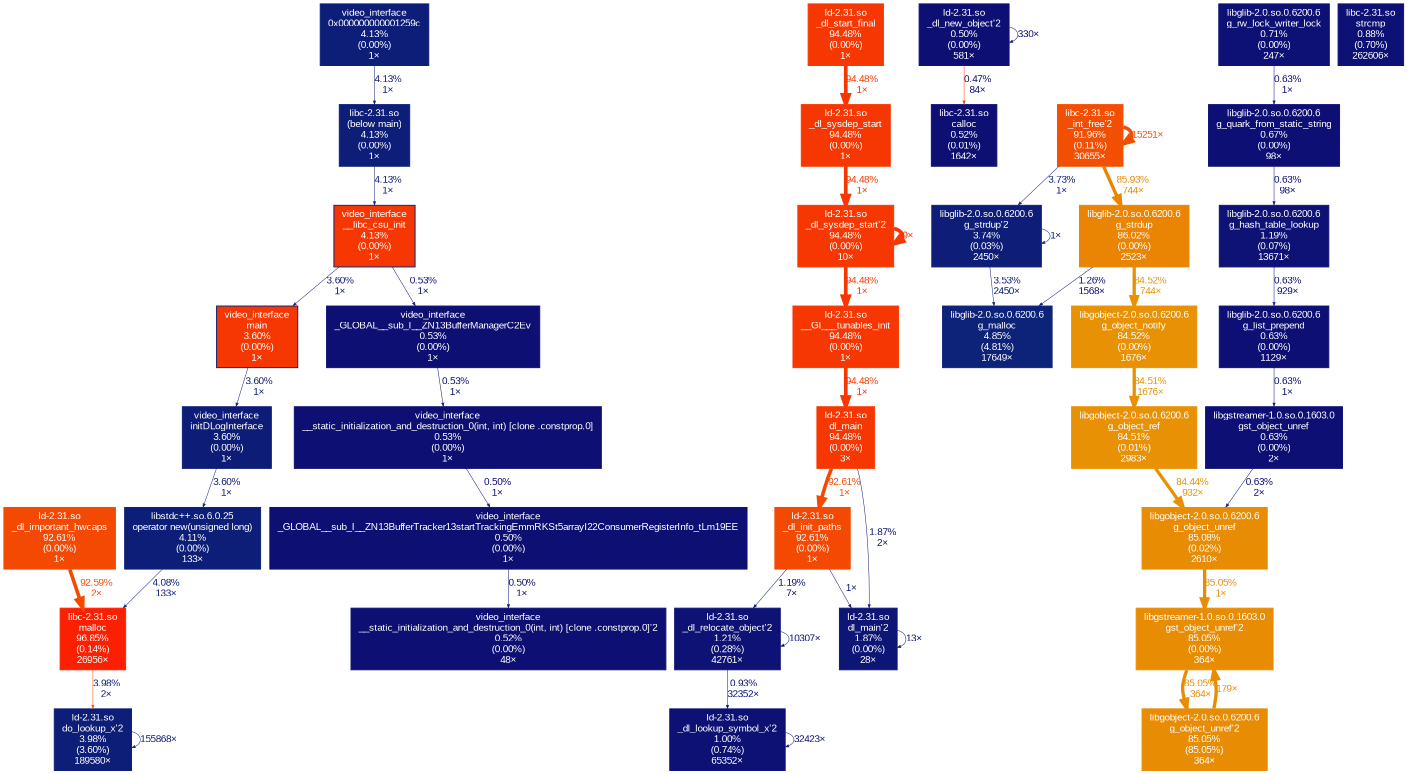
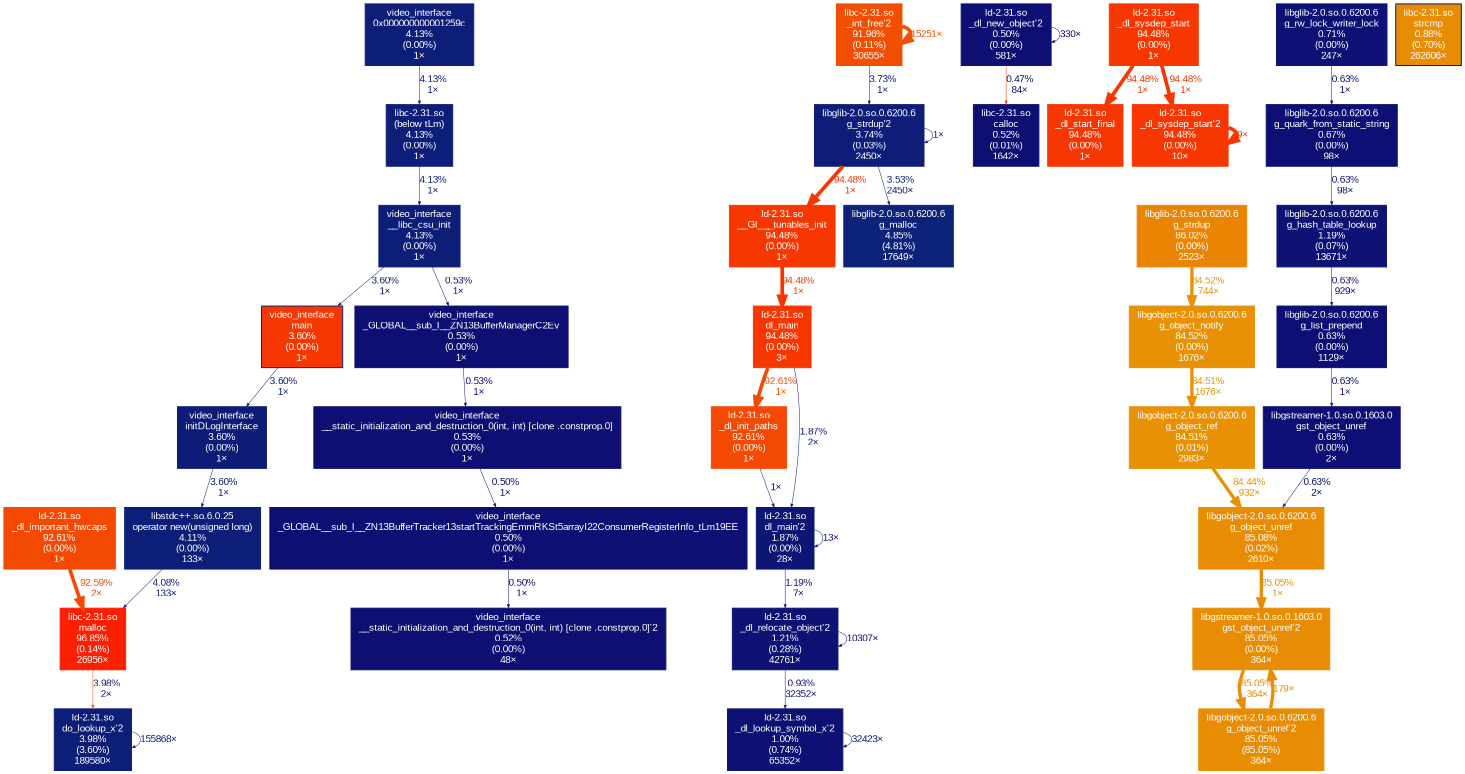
node "libc-2.31.so strcmp 0.88% (0.70%) 262606×": fillcolor #0d1074 -> #e88c04
edge "ld-2.31.so _dl_start_final 94.48% (0.00%) 1×" -> "ld-2.31.so _dl_sysdep_start 94.48% (0.00%) 1×": reversed
node "libc-2.31.so (below main) 4.13% (0.00%) 1×": label "libc-2.31.so (below main) 4.13% (0.00%) 1×" -> "libc-2.31.so (below tLm) 4.13% (0.00%) 1×"
edge "libc-2.31.so _int_free'2 91.96% (0.11%) 30655×" -> "libglib-2.0.so.0.6200.6 g_strdup 86.02% (0.00%) 2523×": removed, label "85.93% 744×"
node "video_interface __libc_csu_init 4.13% (0.00%) 1×": fillcolor #f73701 -> #0d1e78
edge "ld-2.31.so _dl_sysdep_start'2 94.48% (0.00%) 10×" -> "ld-2.31.so __GI___tunables_init 94.48% (0.00%) 1×": now "libglib-2.0.so.0.6200.6 g_strdup'2 3.74% (0.03%) 2450×" -> "ld-2.31.so __GI___tunables_init 94.48% (0.00%) 1×"
edge "libglib-2.0.so.0.6200.6 g_strdup 86.02% (0.00%) 2523×" -> "libglib-2.0.so.0.6200.6 g_malloc 4.85% (4.81%) 17649×": removed, label "1.26% 1568×"
edge "ld-2.31.so _dl_init_paths 92.61% (0.00%) 1×" -> "ld-2.31.so _dl_relocate_object'2 1.21% (0.28%) 42761×": now "ld-2.31.so dl_main'2 1.87% (0.00%) 28×" -> "ld-2.31.so _dl_relocate_object'2 1.21% (0.28%) 42761×"
